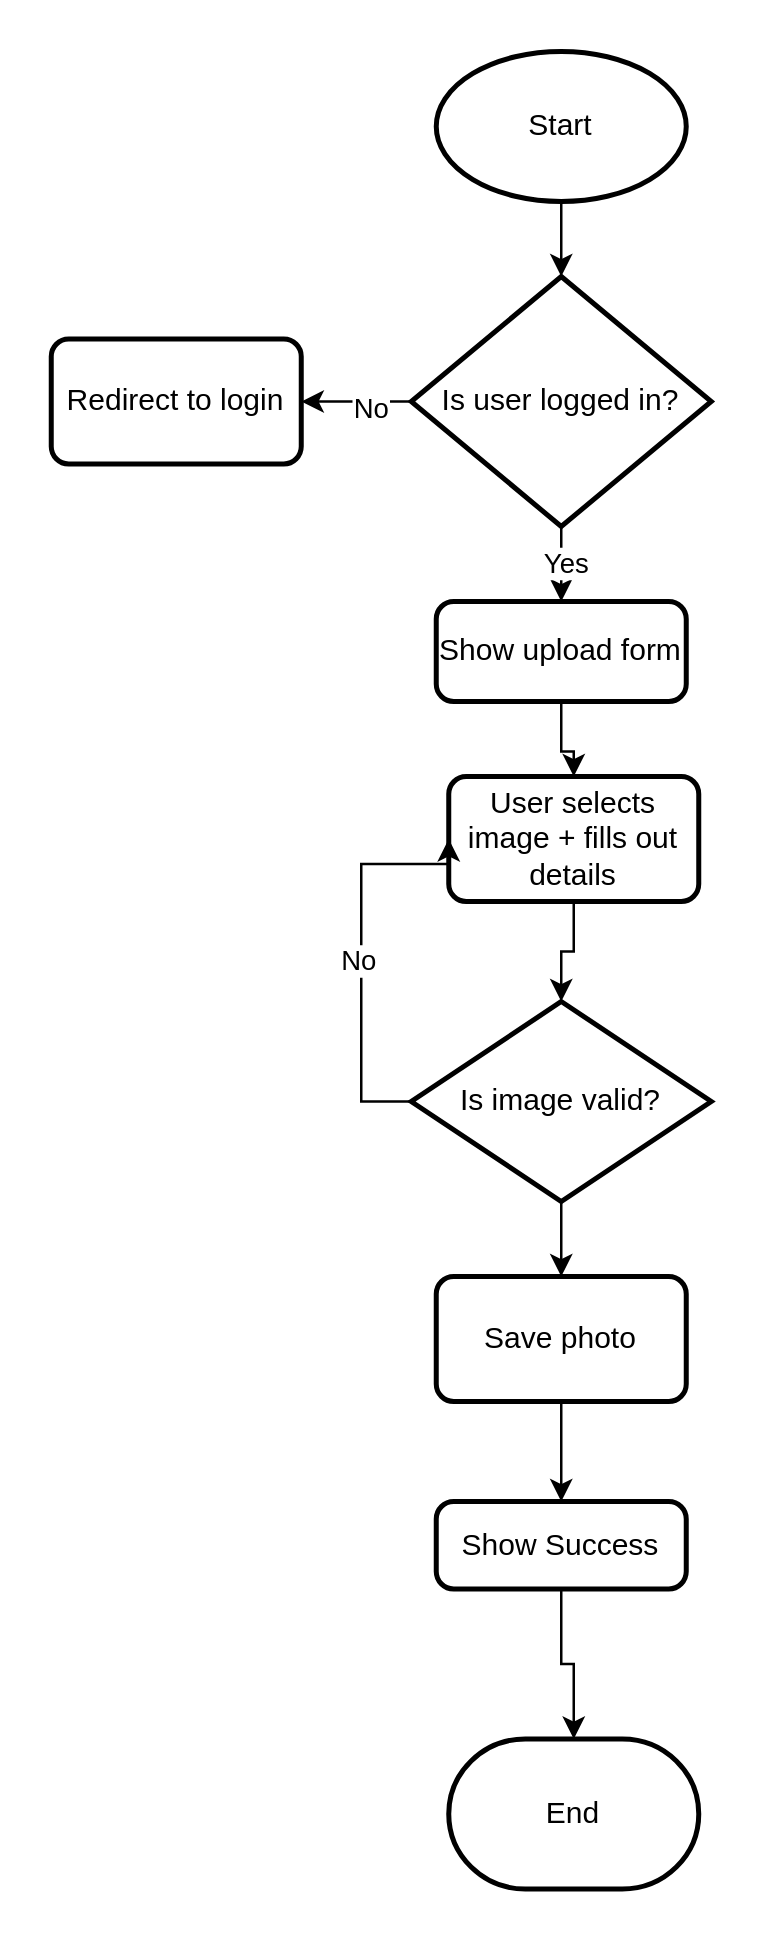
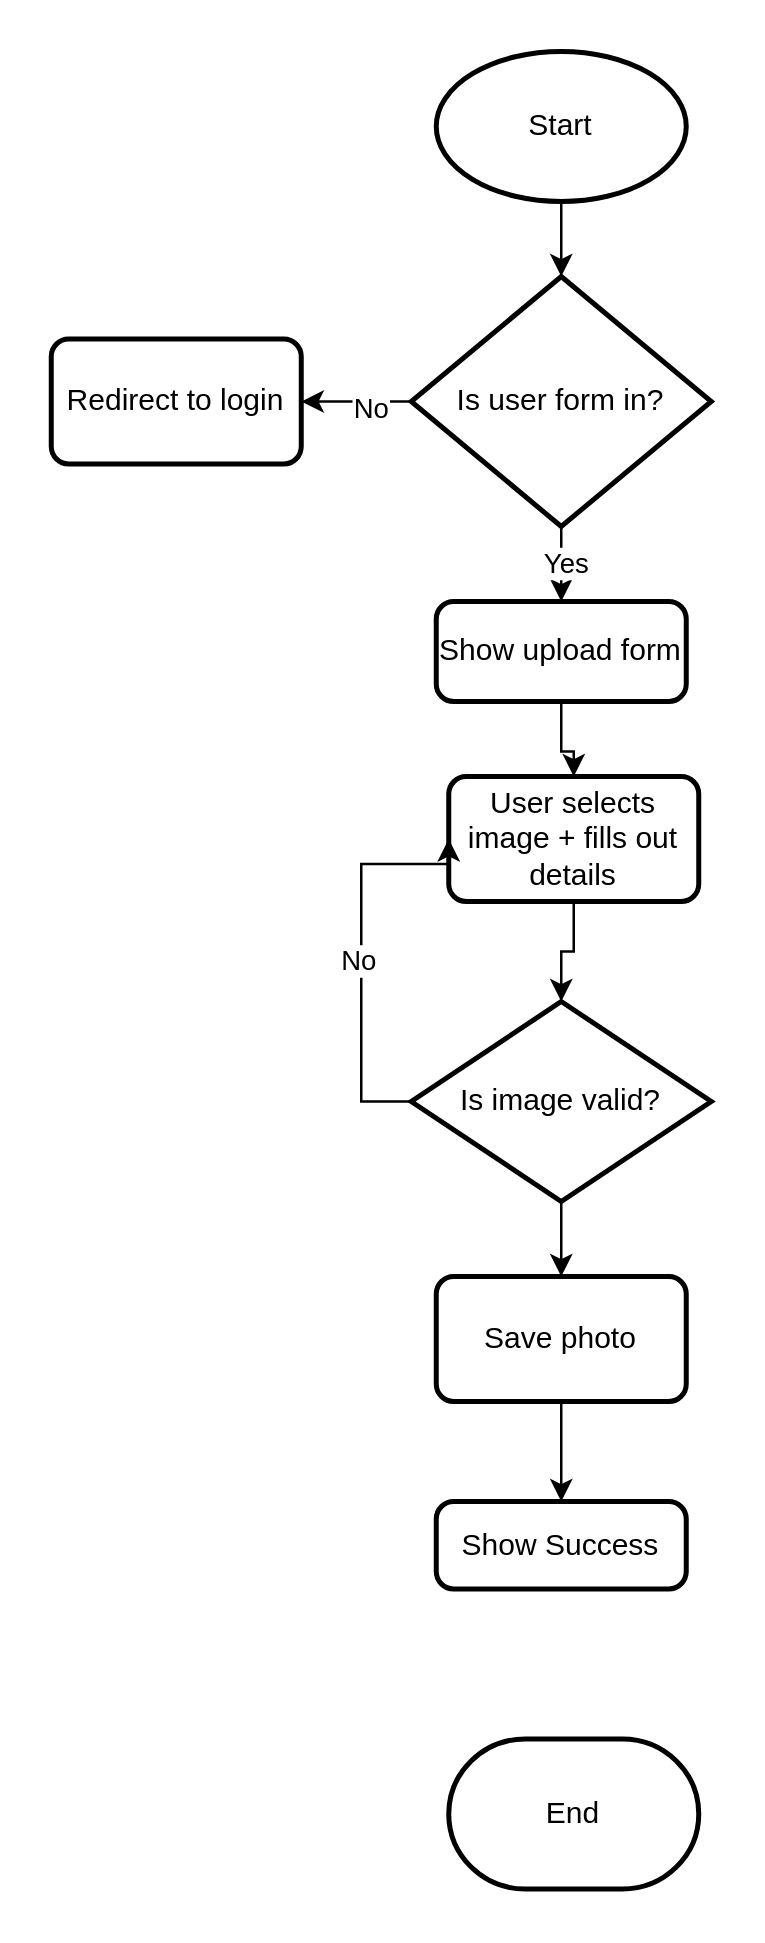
node "Is user logged in?": label "Is user logged in?" -> "Is user form in?"
edge "Show Success" -> "End": removed
